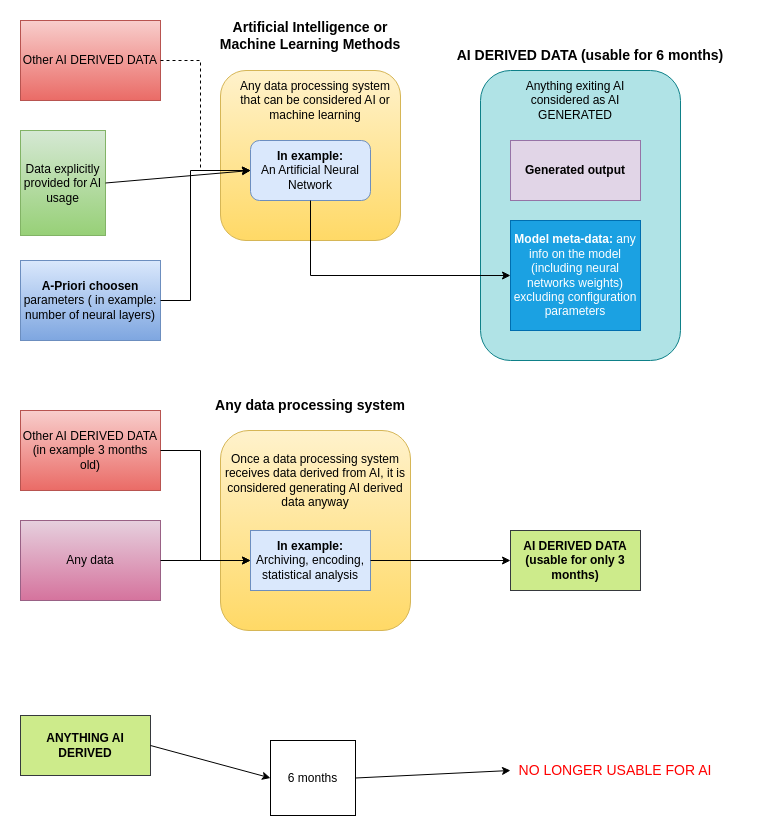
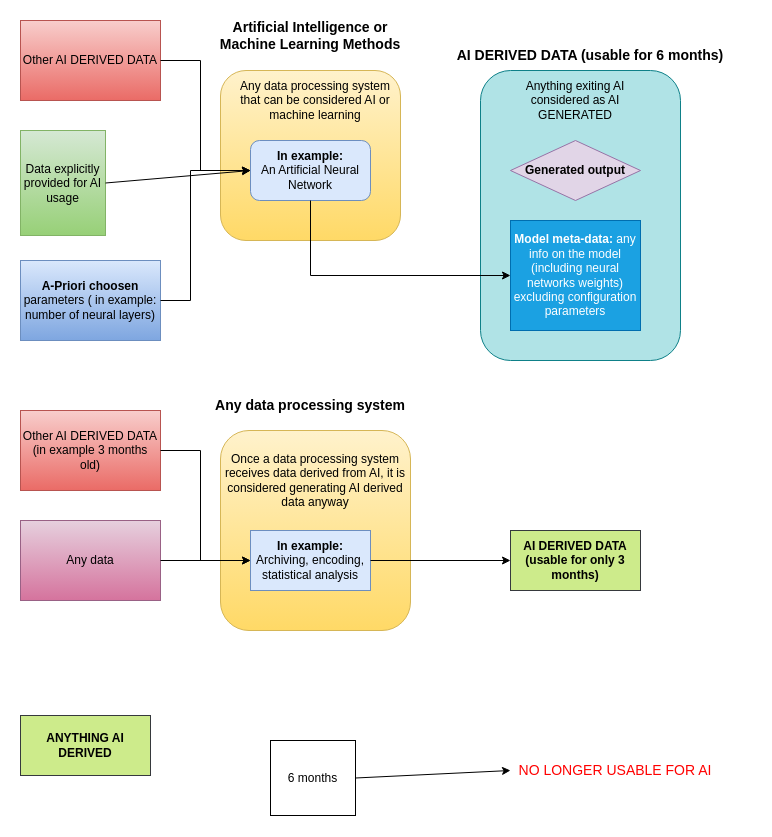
edge "Other AI DERIVED DATA" -> "In example: An Artificial Neural Network": style dashed -> solid
node "Generated output": shape rectangle -> diamond
edge "ANYTHING AI DERIVED" -> "6 months": removed
